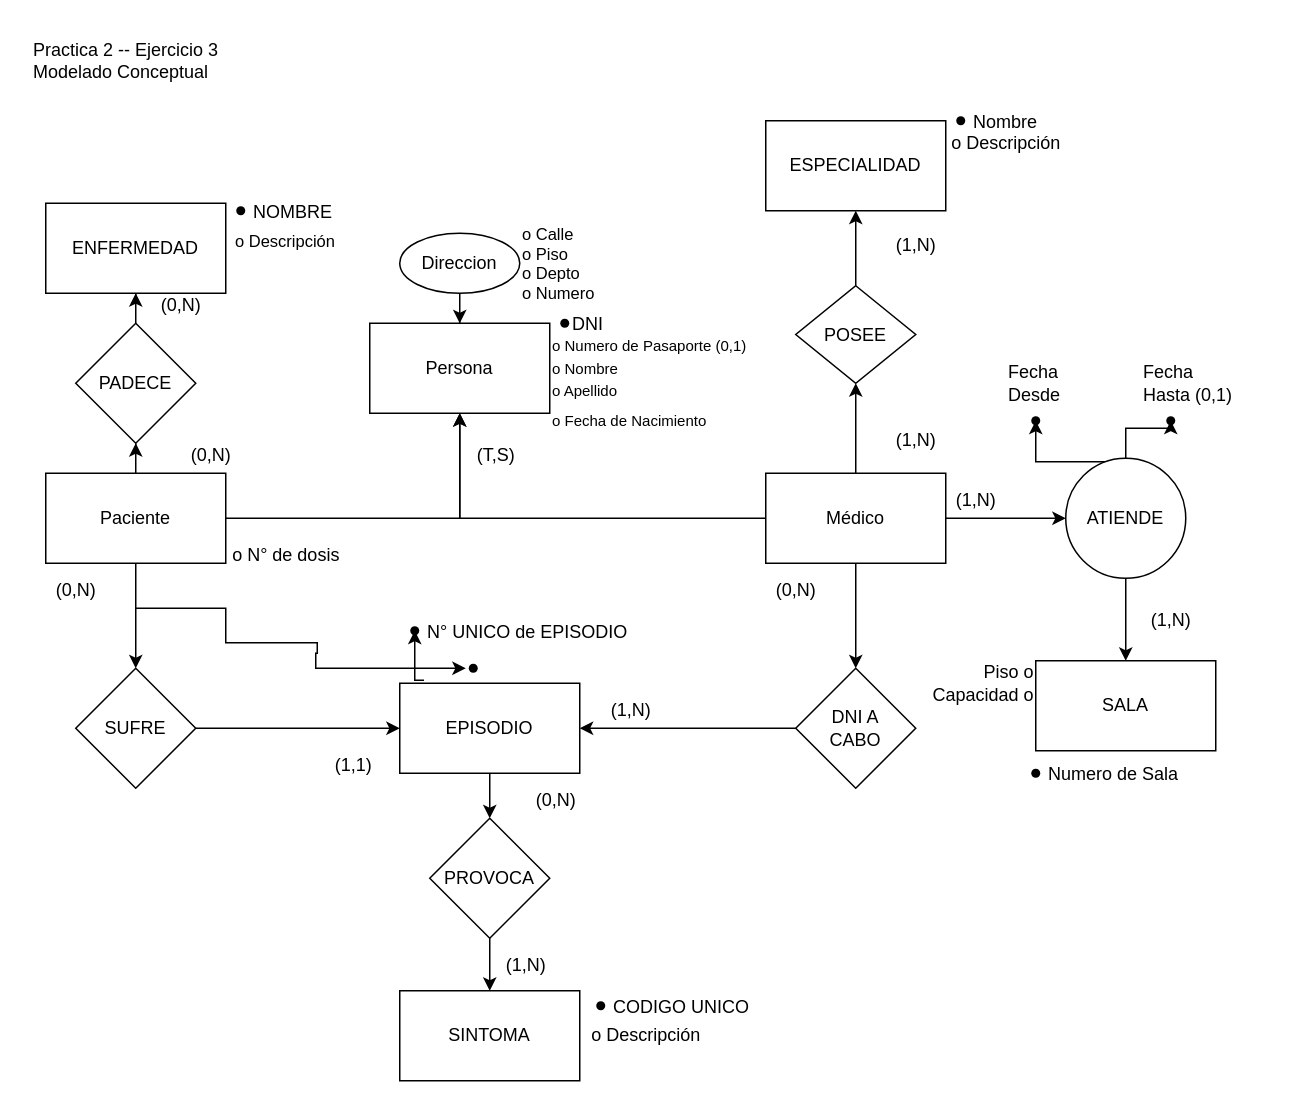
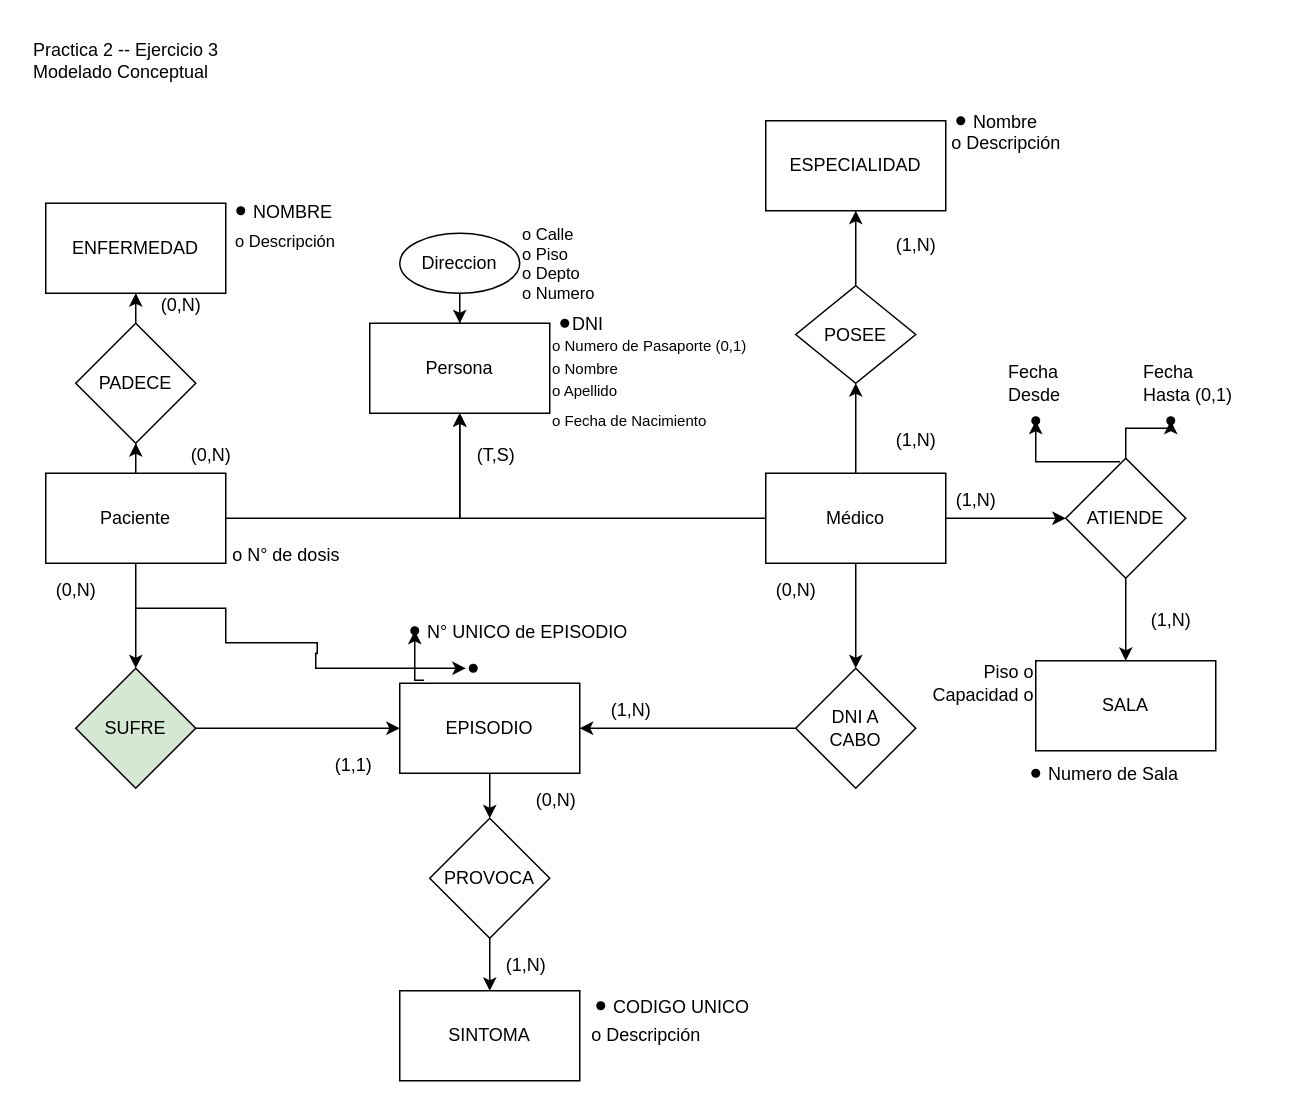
node "ATIENDE": shape ellipse -> diamond
node "SUFRE": fillcolor #ffffff -> #d5e8d4
